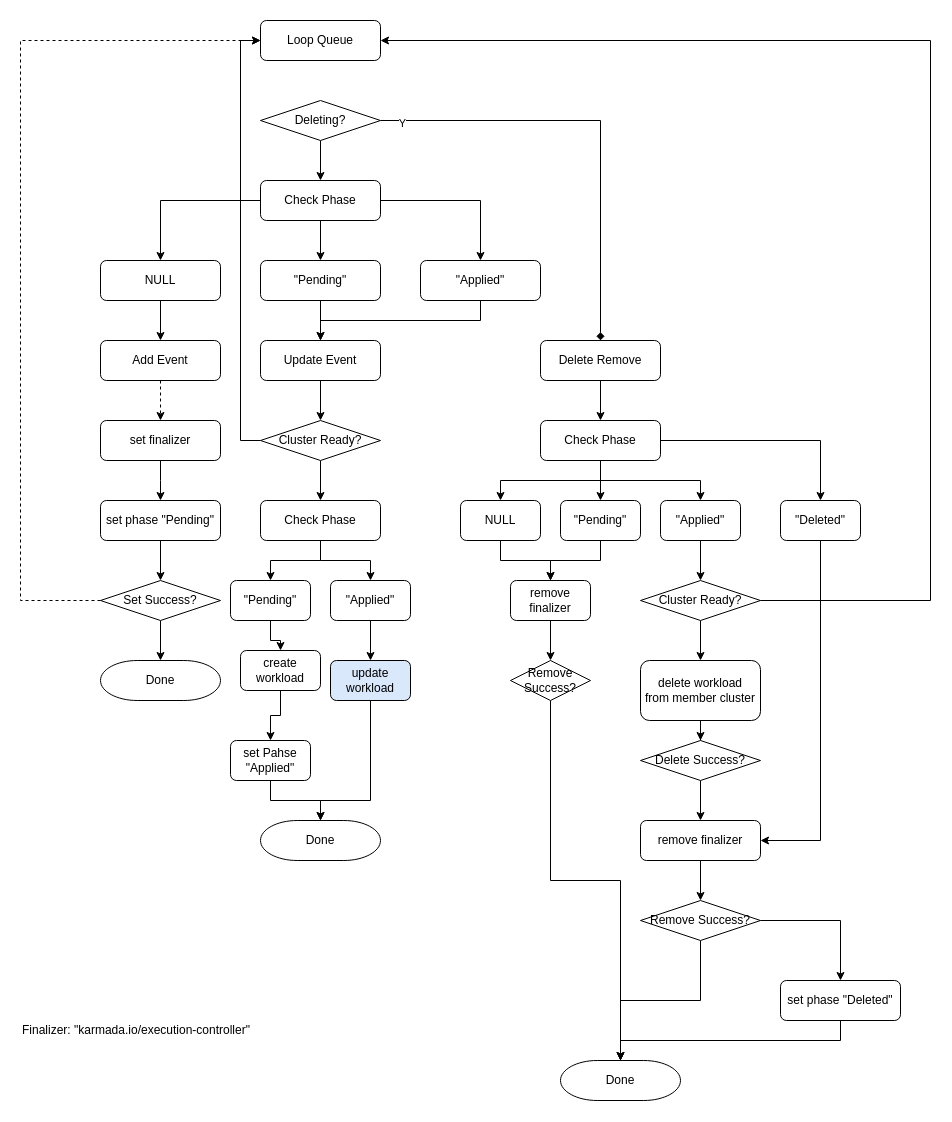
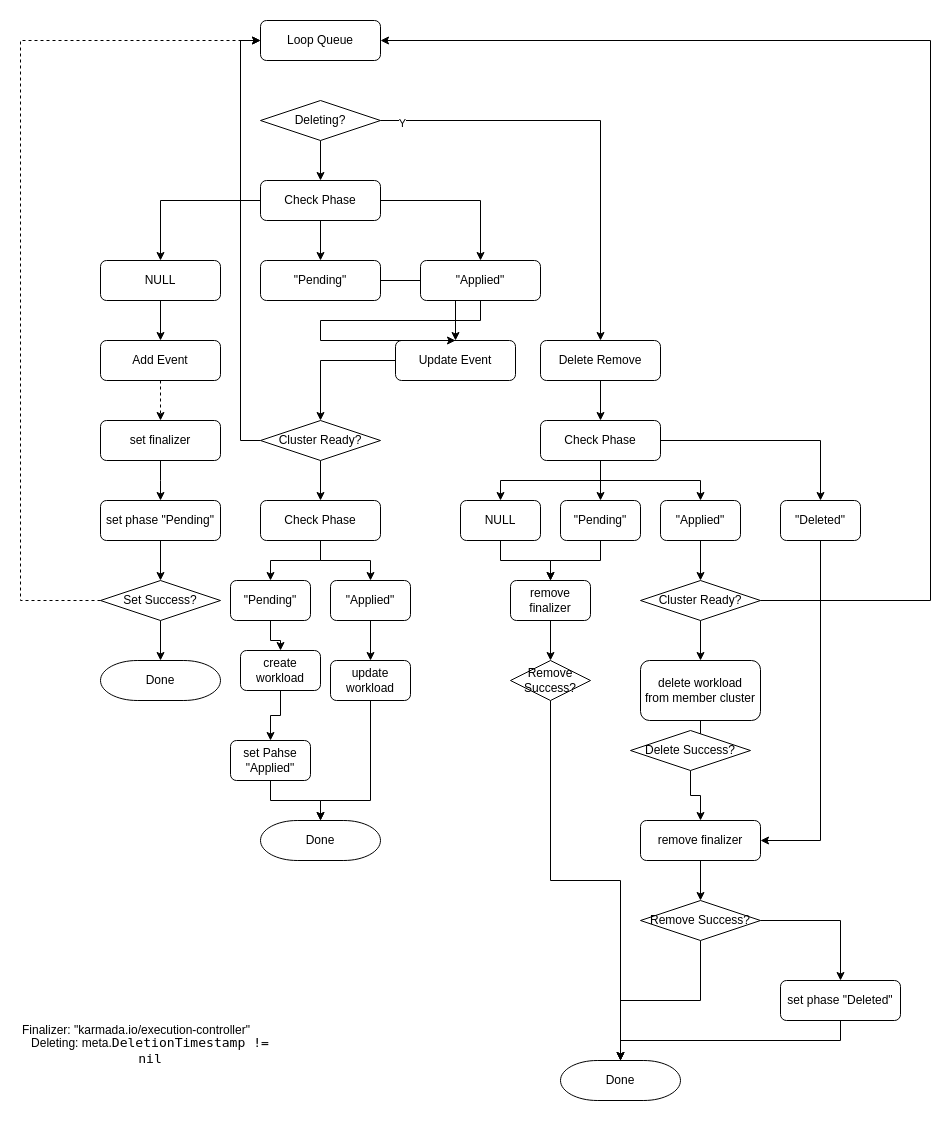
edge "Deleting?" -> "Delete Remove": arrowhead diamond -> classic
node "Update Event": moved (321, 361) -> (456, 361)
node "update workload": fillcolor #dae8fc -> #ffffff
node "Delete Success?": moved (701, 761) -> (691, 751)
node "Deleting: meta.DeletionTimestamp != nil": added
